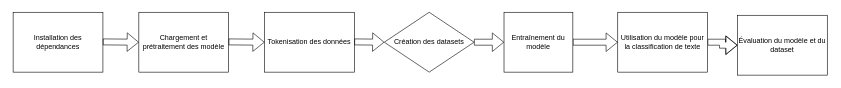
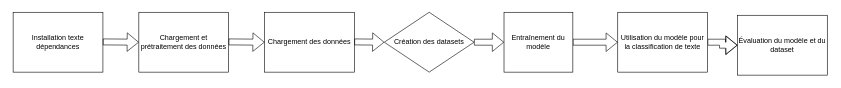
node "Installation des dépendances": label "Installation des dépendances" -> "Installation texte dépendances"
node "Chargement et prétraitement des modèle": label "Chargement et prétraitement des modèle" -> "Chargement et prétraitement des données"
node "Tokenisation des données": label "Tokenisation des données" -> "Chargement des données"
